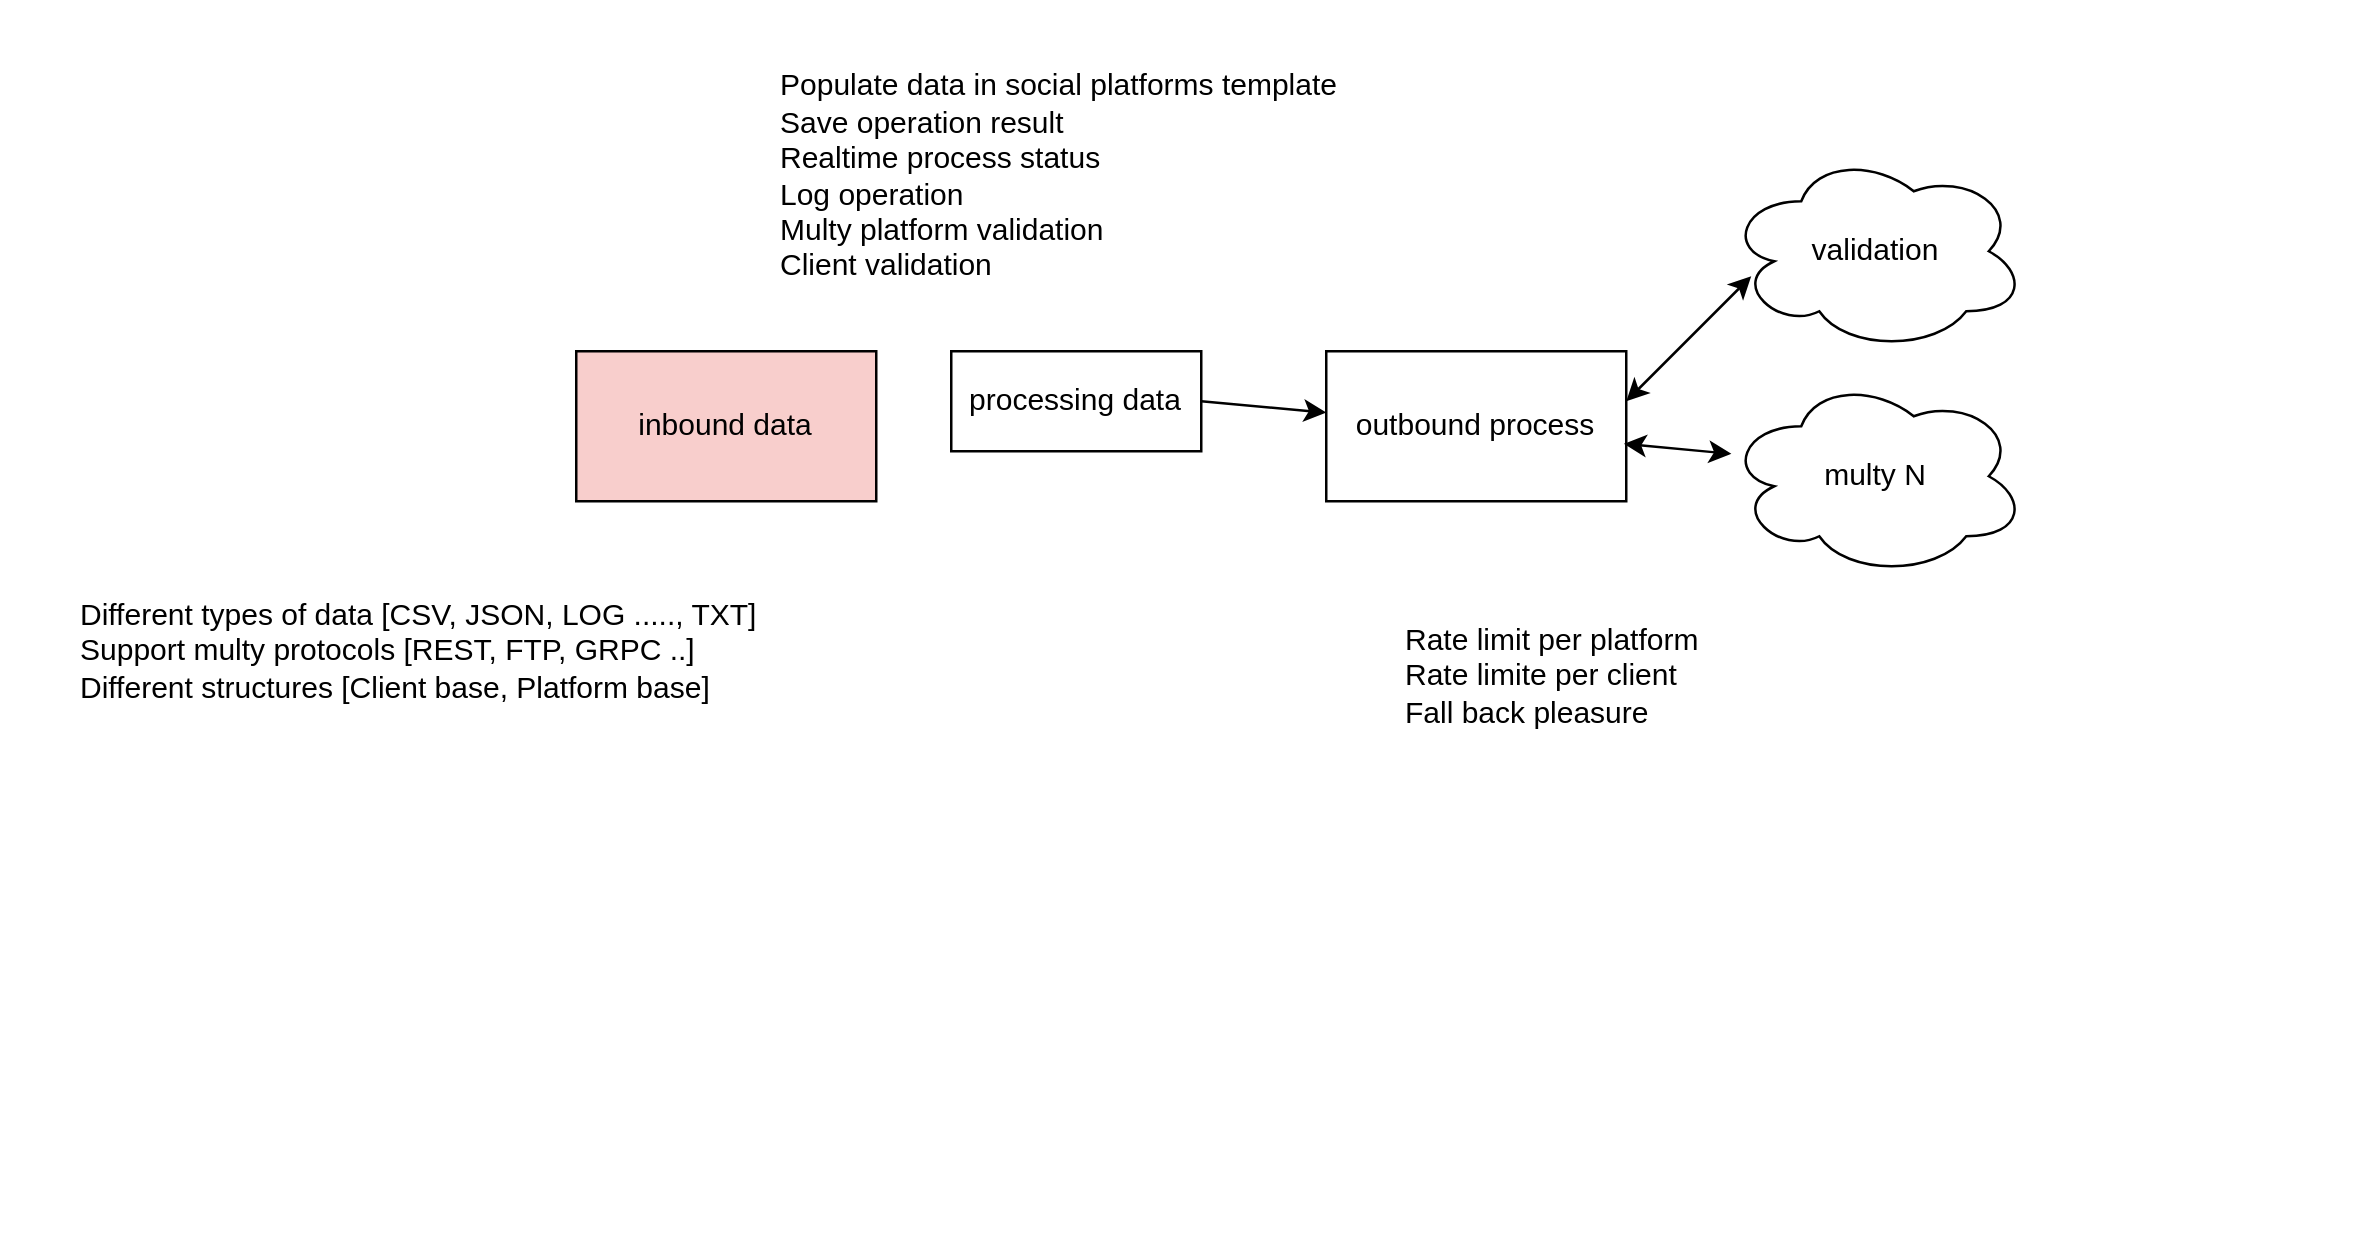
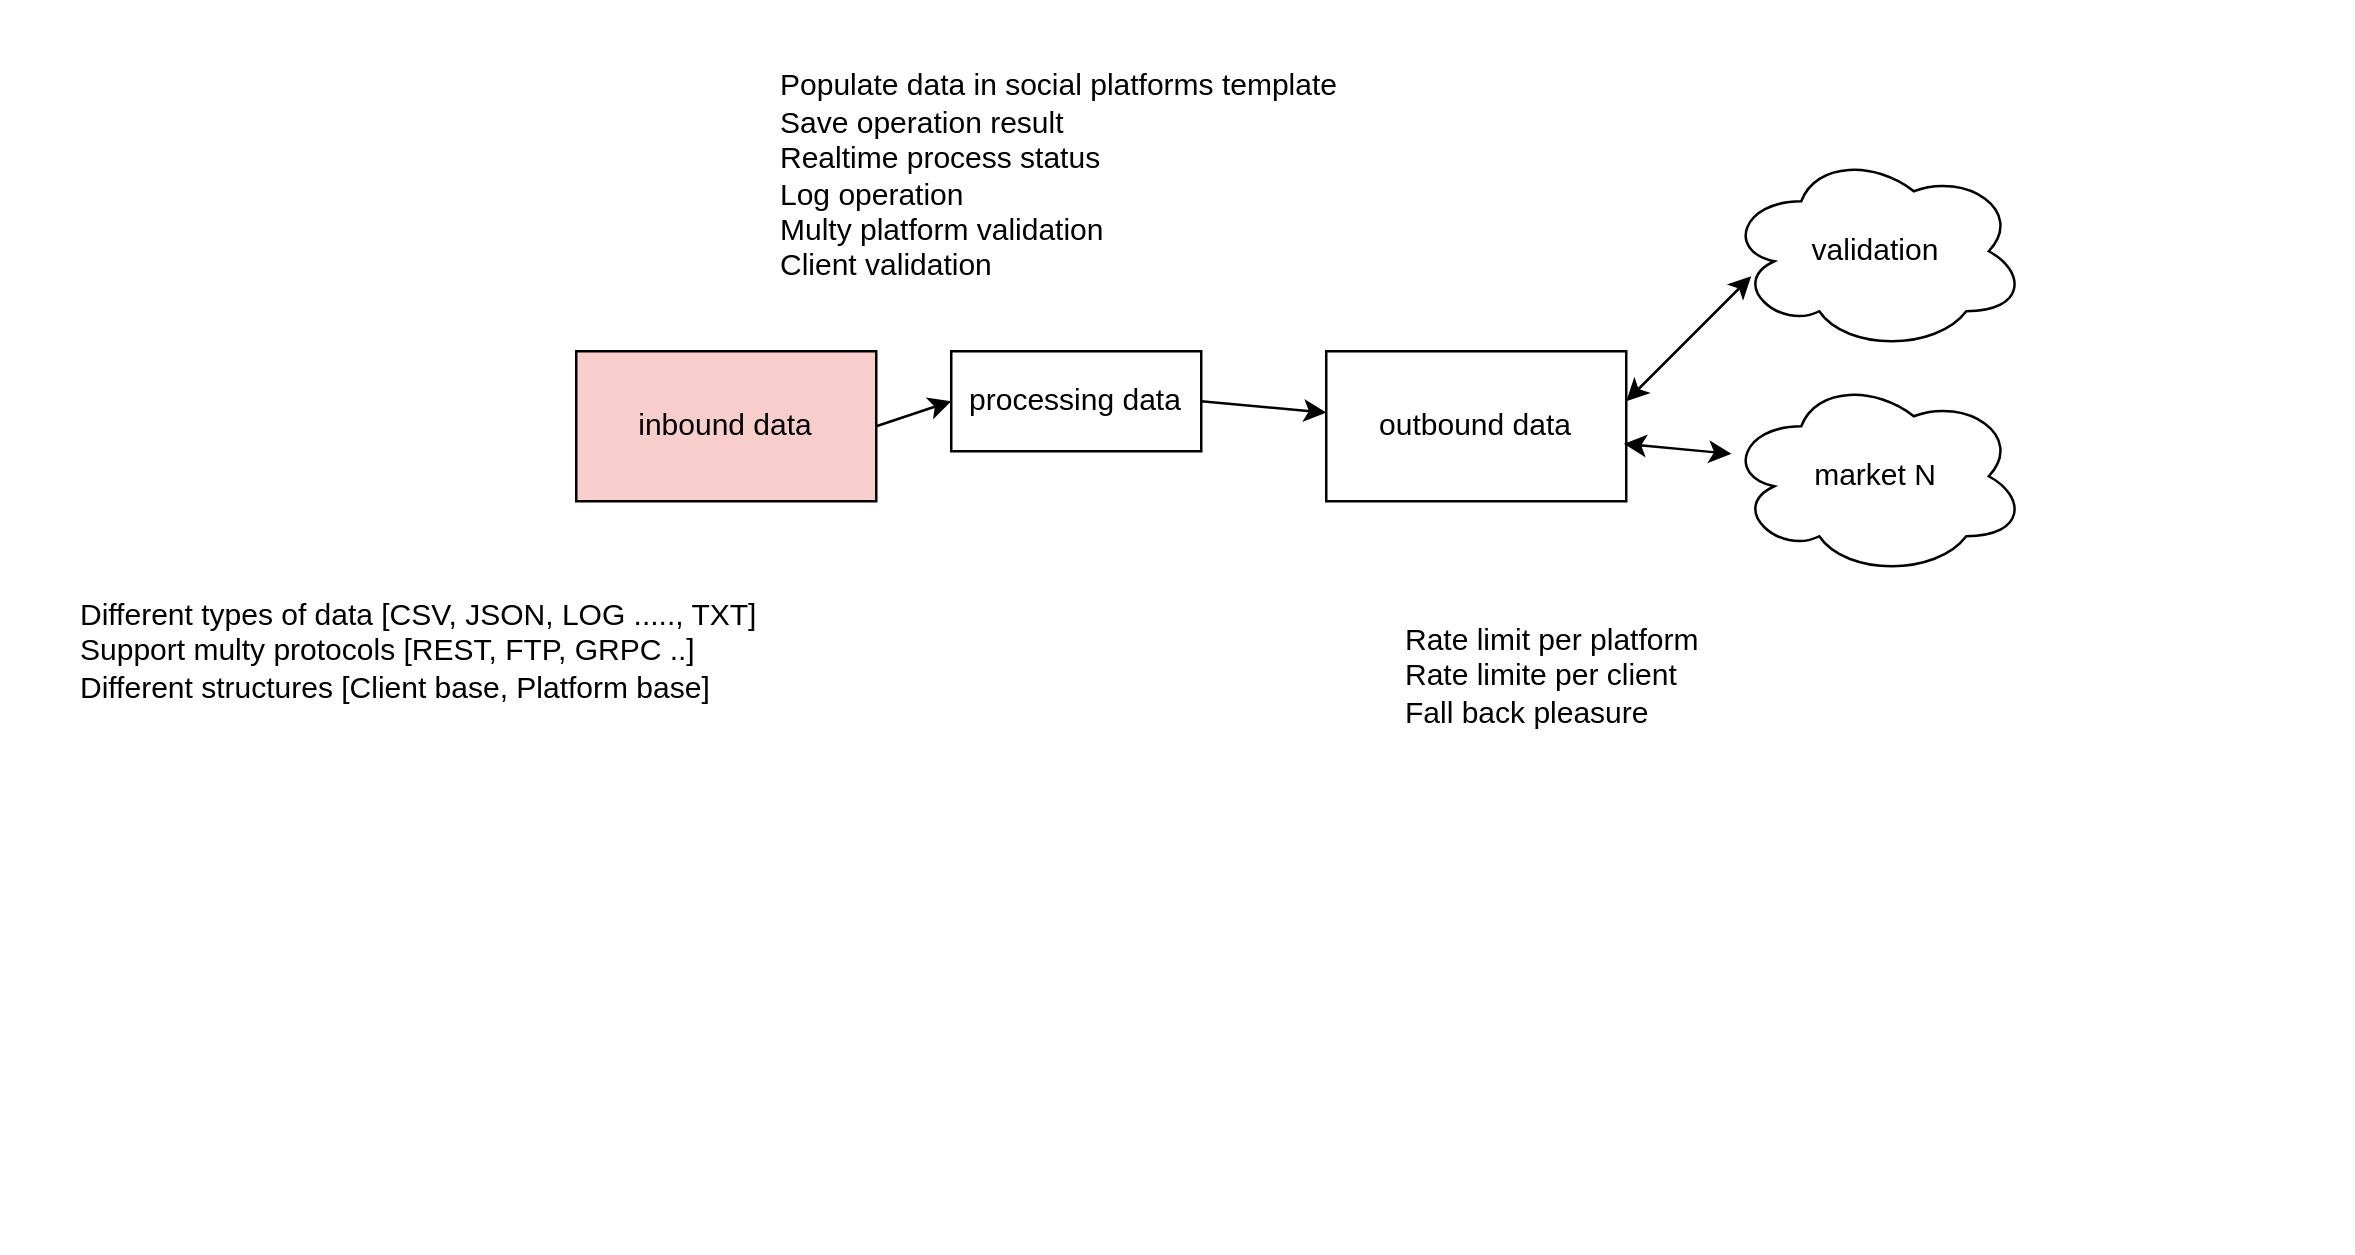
edge "inbound data" -> "processing data": added
node "outbound process": label "outbound process" -> "outbound data"
node "multy N": label "multy N" -> "market N"
